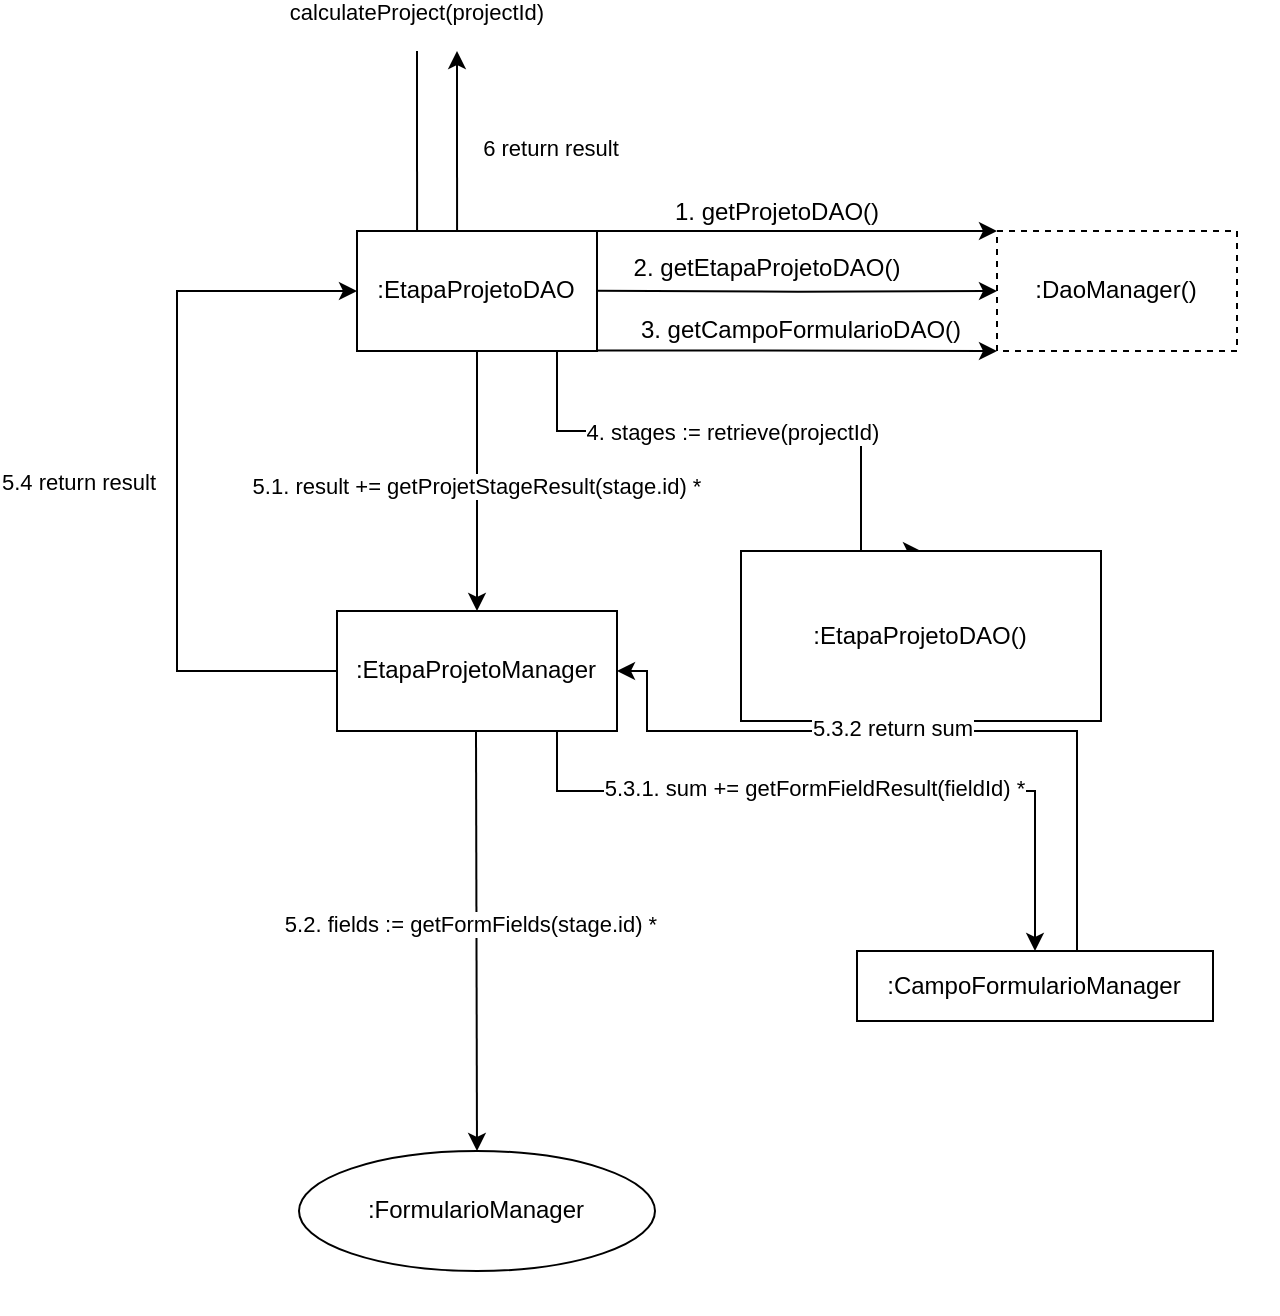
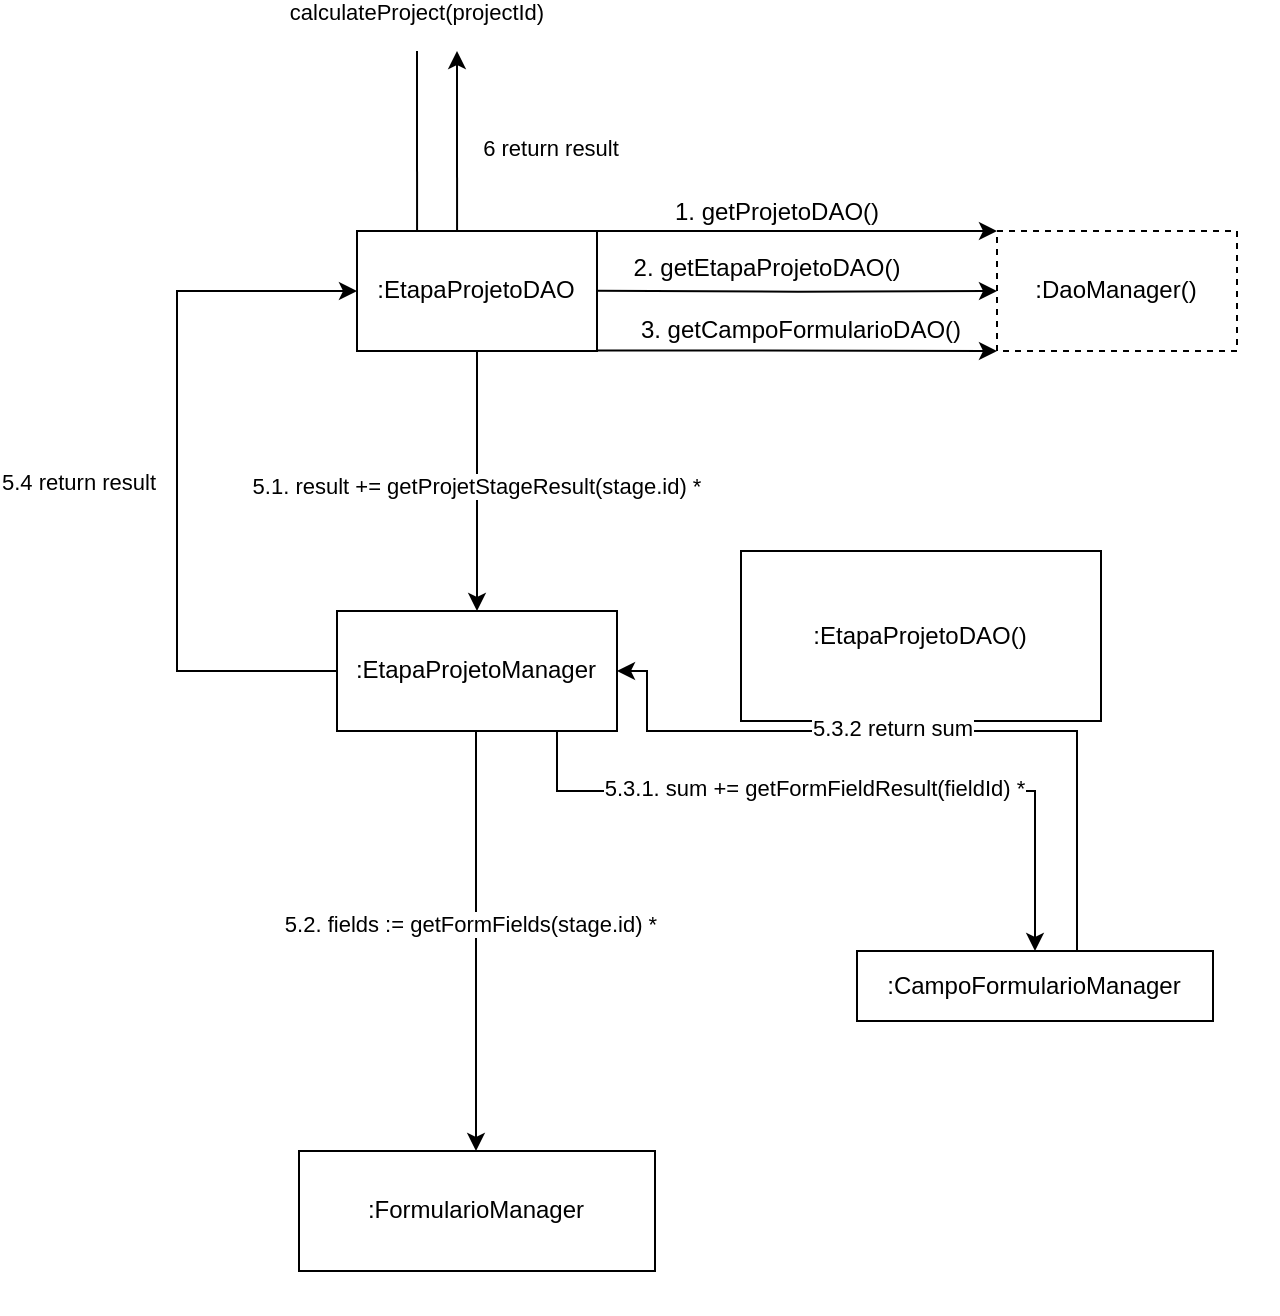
edge ":EtapaProjetoDAO" -> ":EtapaProjetoDAO()": removed, label "4. stages := retrieve(projectId)"
node ":FormularioManager": shape ellipse -> rectangle
